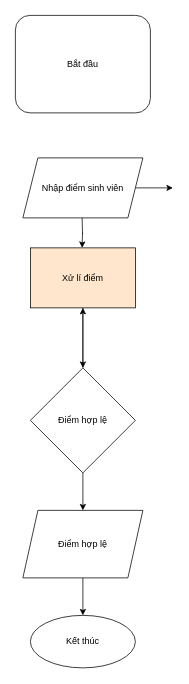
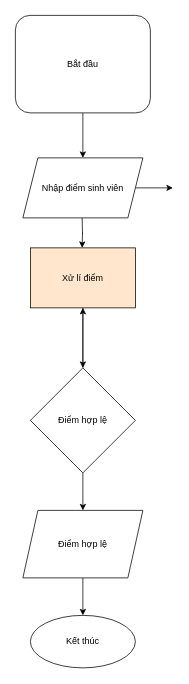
edge "Bắt đầu" -> "Nhập điểm sinh viên": added
